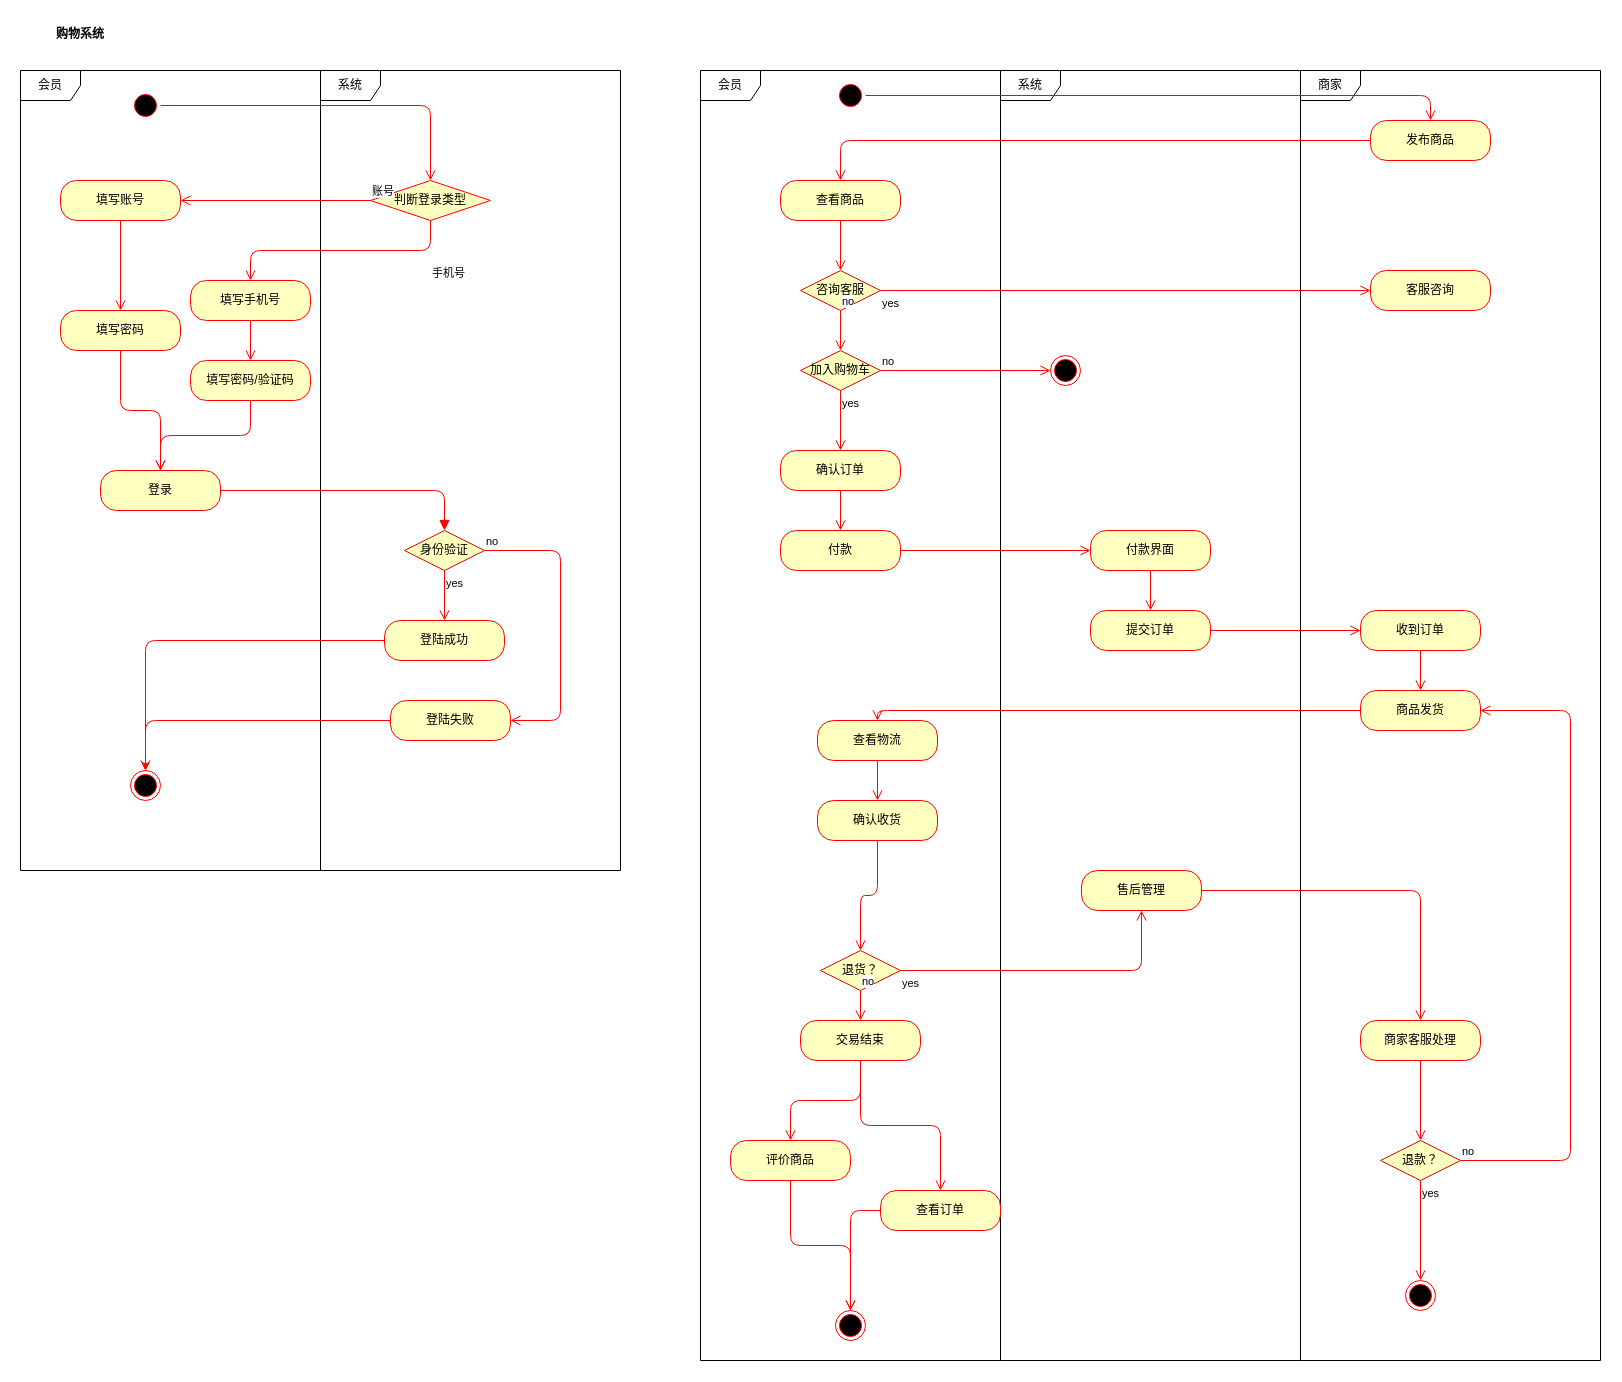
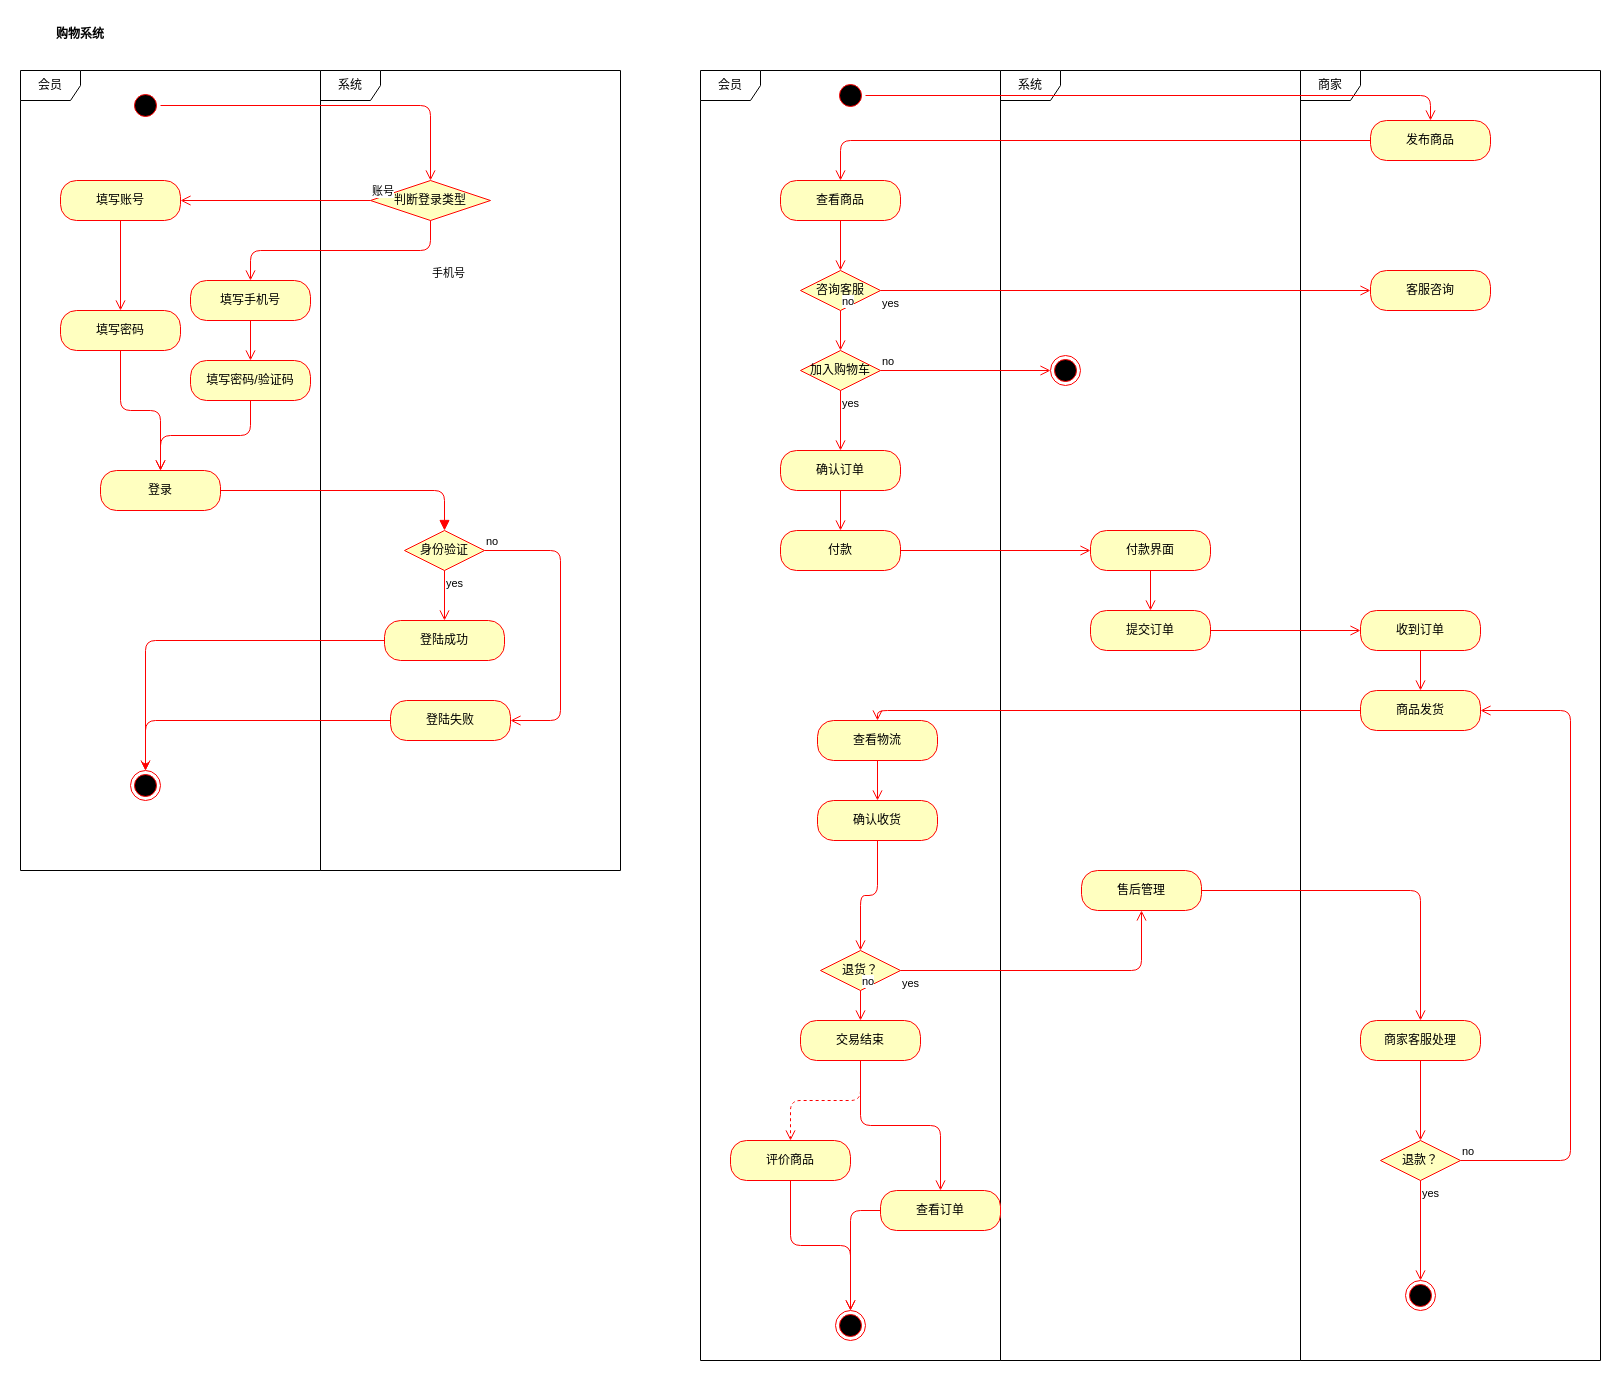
edge "交易结束" -> "评价商品": style solid -> dashed
